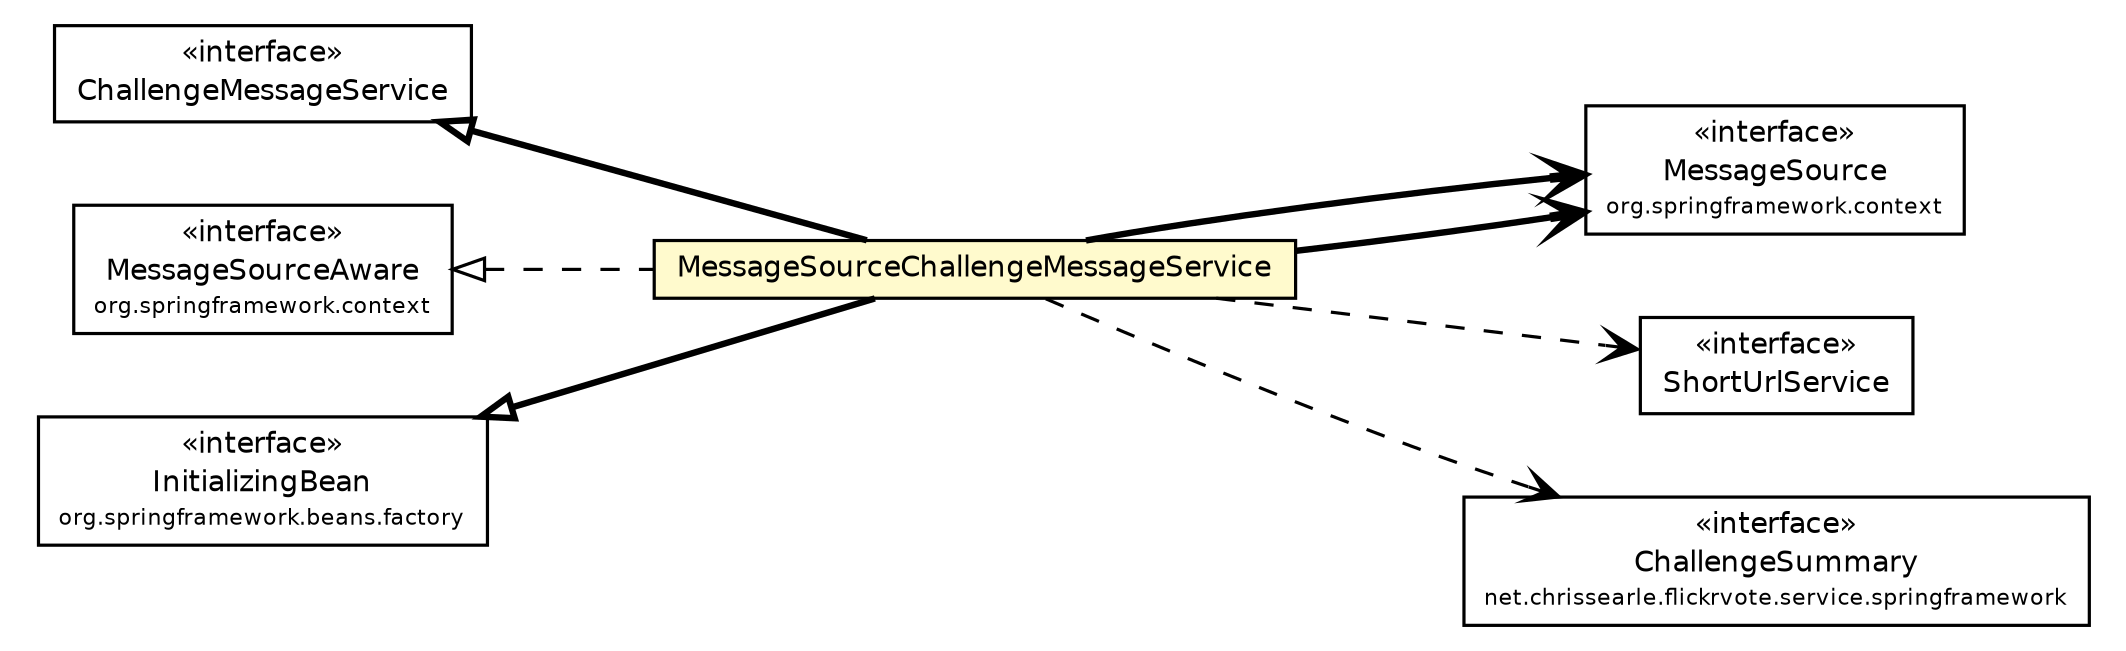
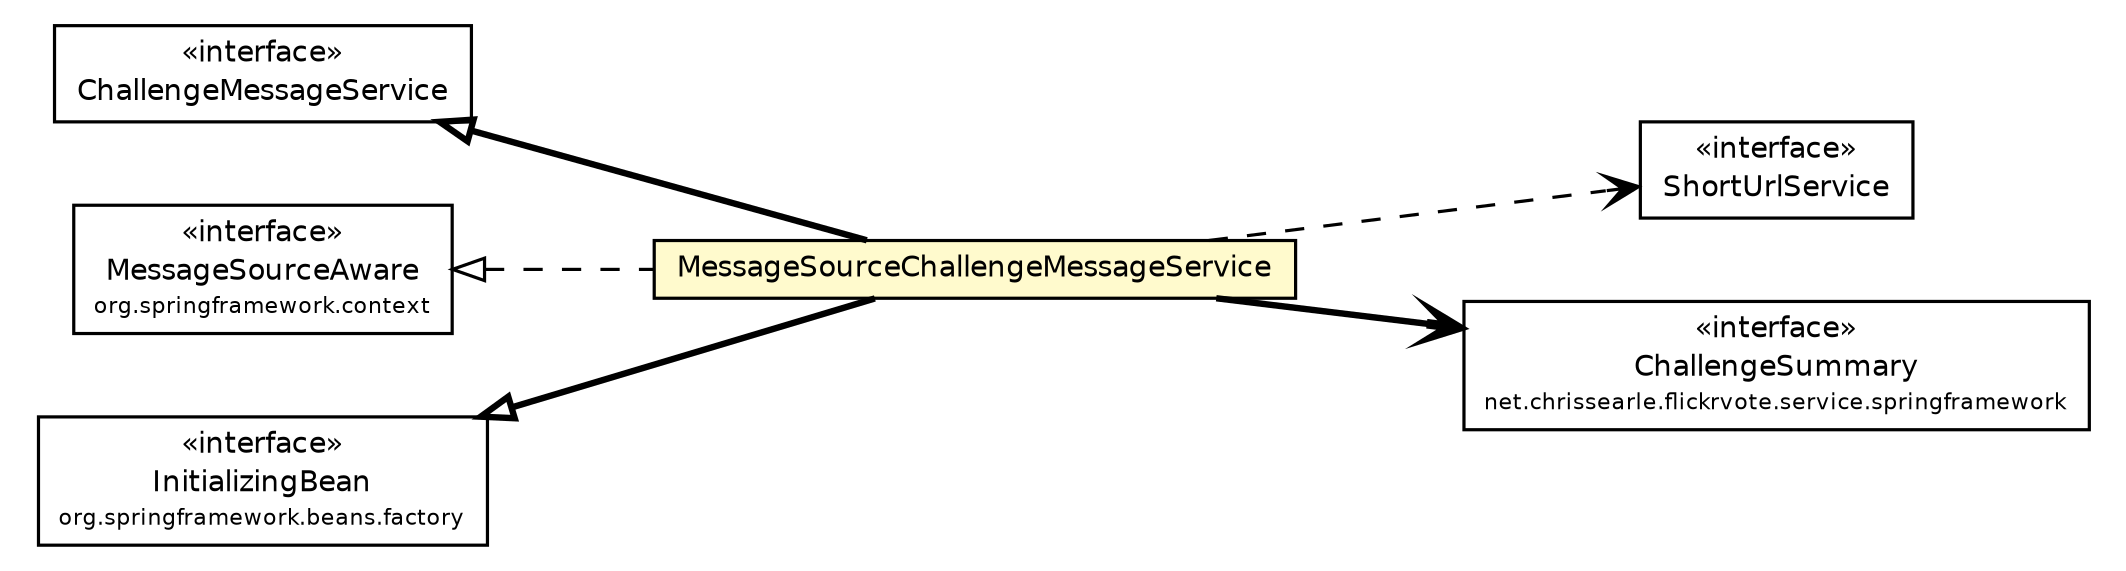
node "MessageSource": removed
edge "MessageSourceChallengeMessageService" -> "ChallengeSummary": style dashed -> bold
